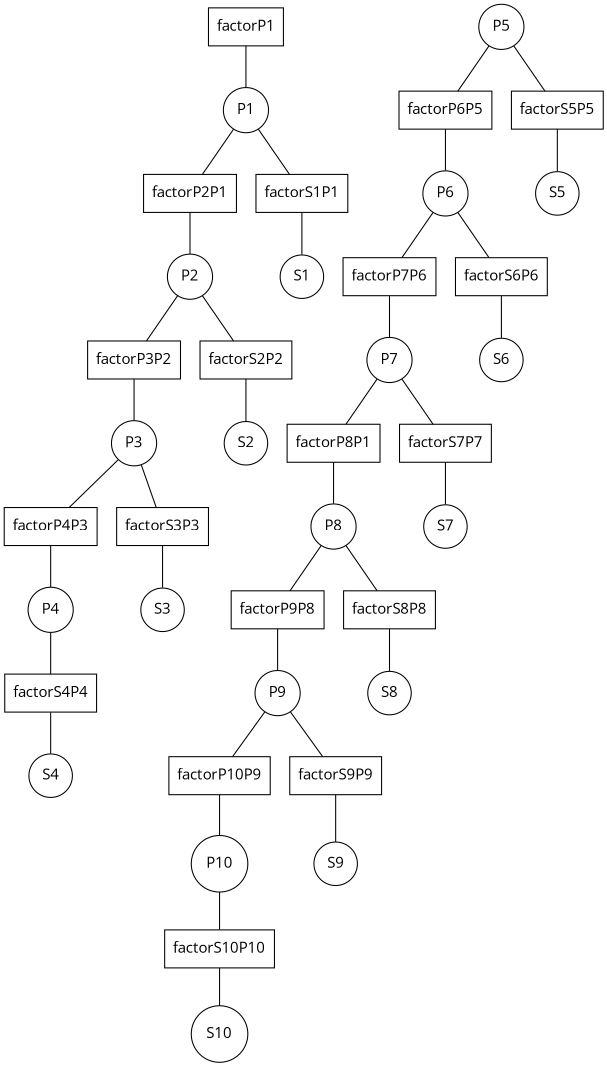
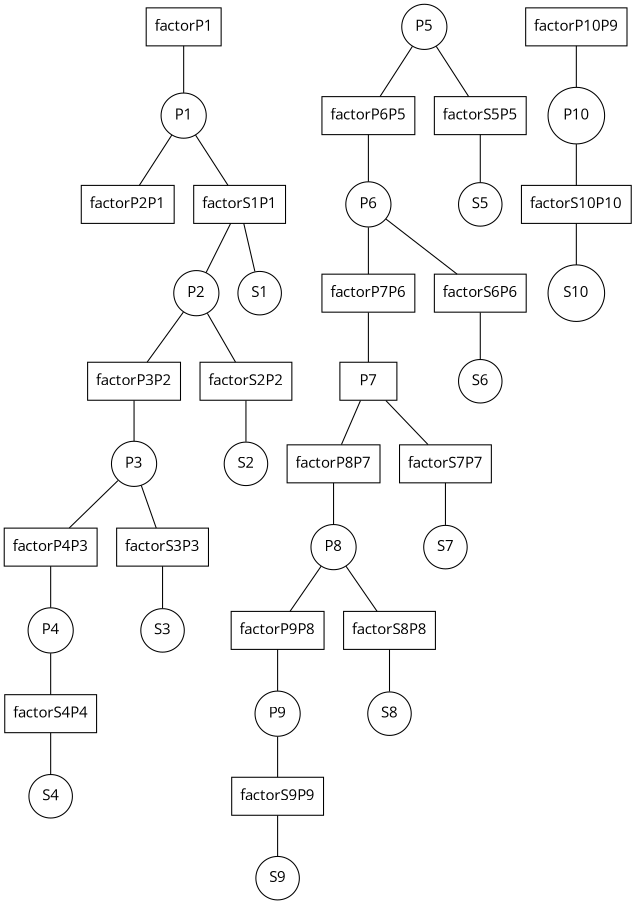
edge "factorP2P1" -- "P2": now "factorS1P1" -- "P2"
node "P7": shape circle -> box
node "factorP8P1": label "factorP8P1" -> "factorP8P7"
edge "P9" -- "factorP10P9": removed
